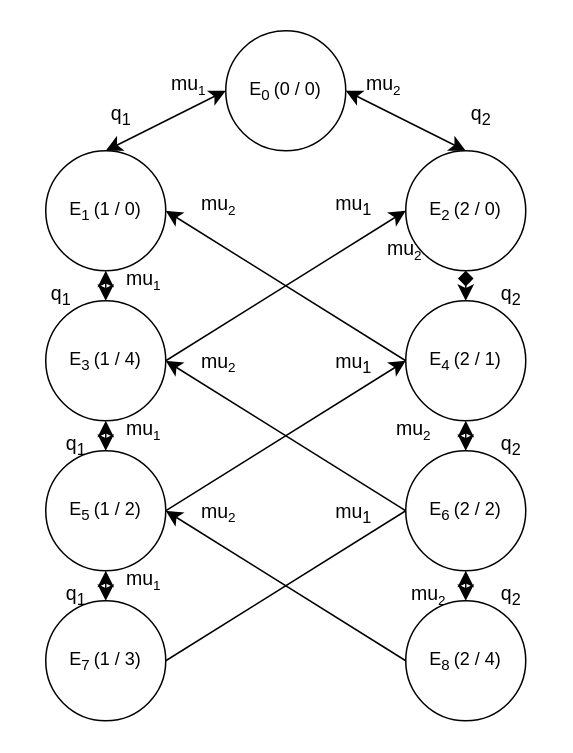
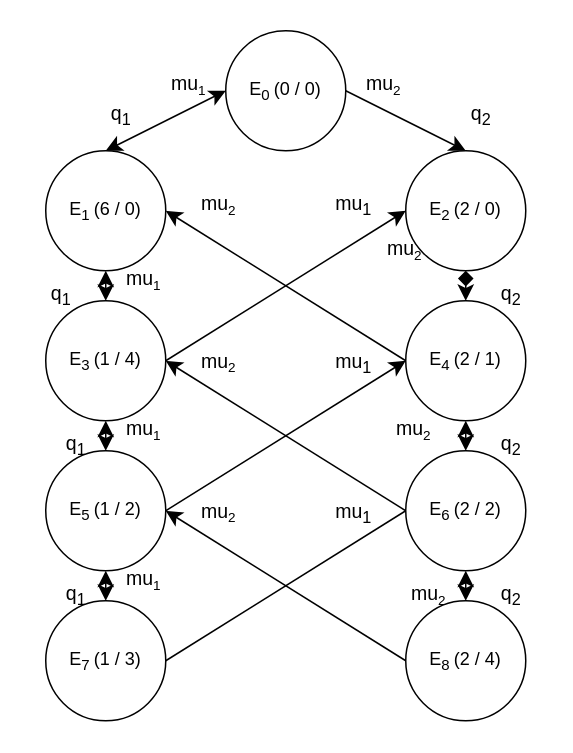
edge "E0 (0 / 0)" -- "E2 (2 / 0)": arrowhead classic -> none
node "E1 (1 / 0)": label "E1 (1 / 0)" -> "E1 (6 / 0)"
